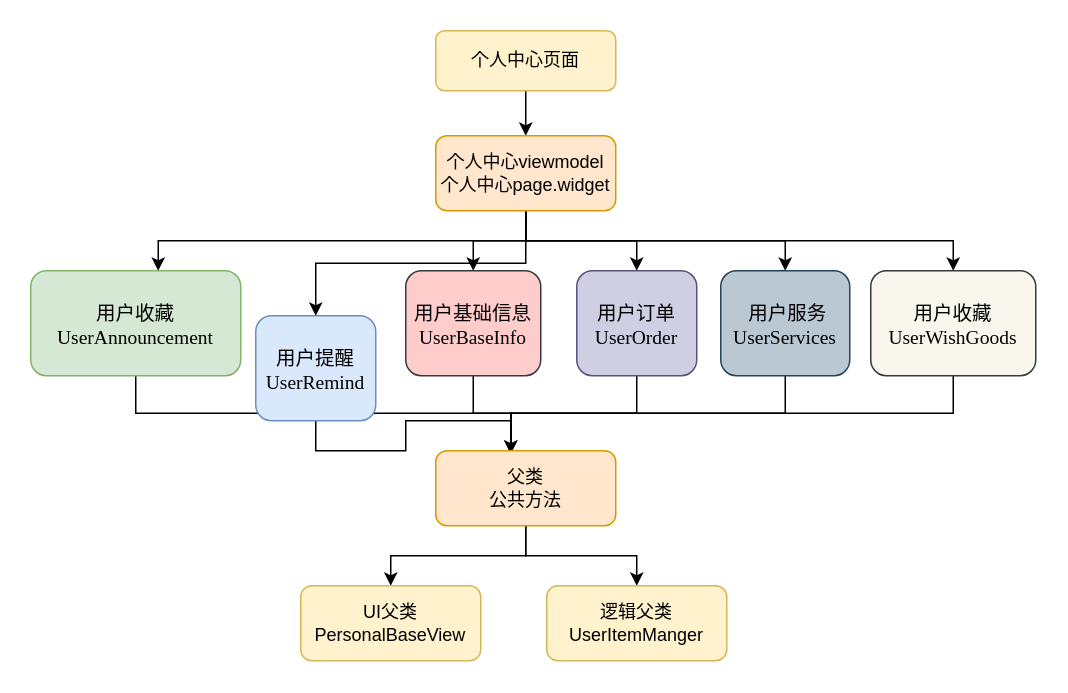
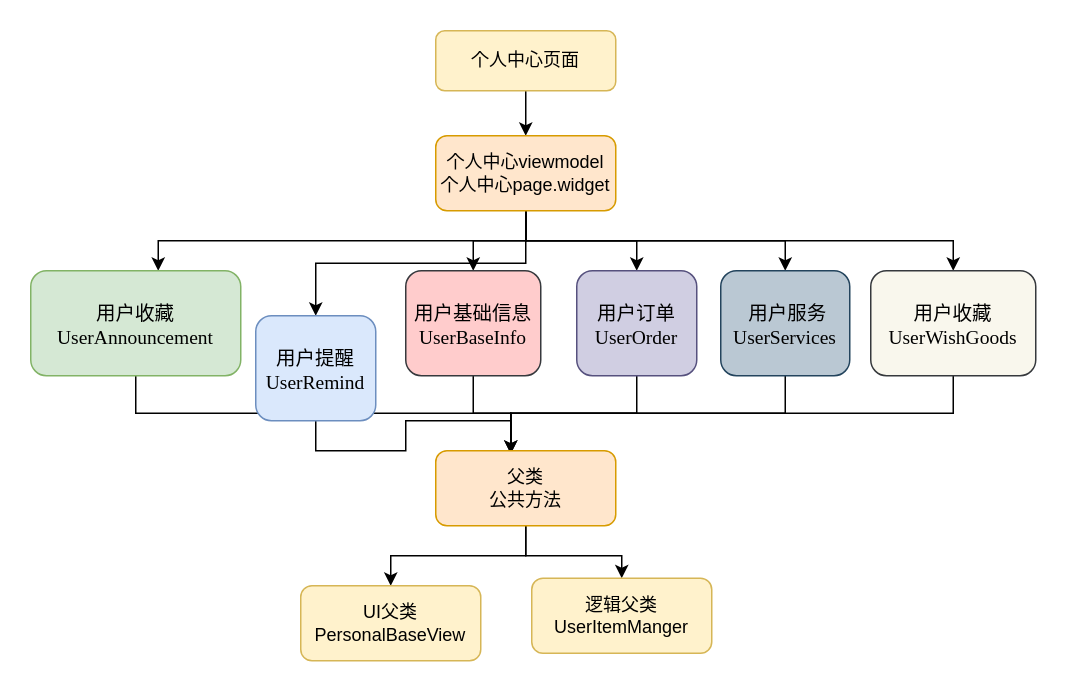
node "逻辑父类 UserItemManger": moved (637, 623) -> (622, 616)
